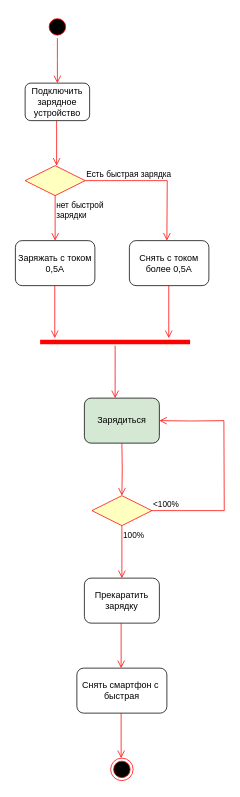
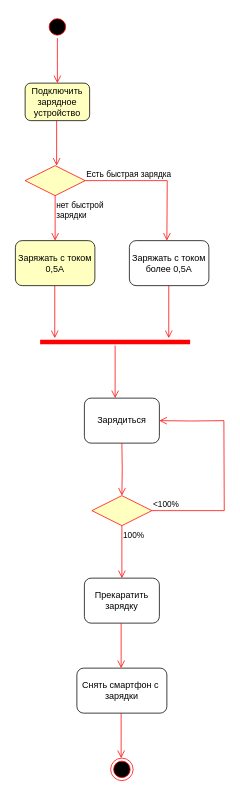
node "Подключить зарядное устройство": fillcolor #ffffff -> #ffffc0
node "Заряжать с током 0,5А": fillcolor #ffffff -> #ffffc0
node "Снять с током более 0,5А": label "Снять с током более 0,5А" -> "Заряжать с током более 0,5А"
node "Зарядиться": fillcolor #d5e8d4 -> #ffffff
node "Снять смартфон с быстрая": label "Снять смартфон с быстрая" -> "Снять смартфон с зарядки"
